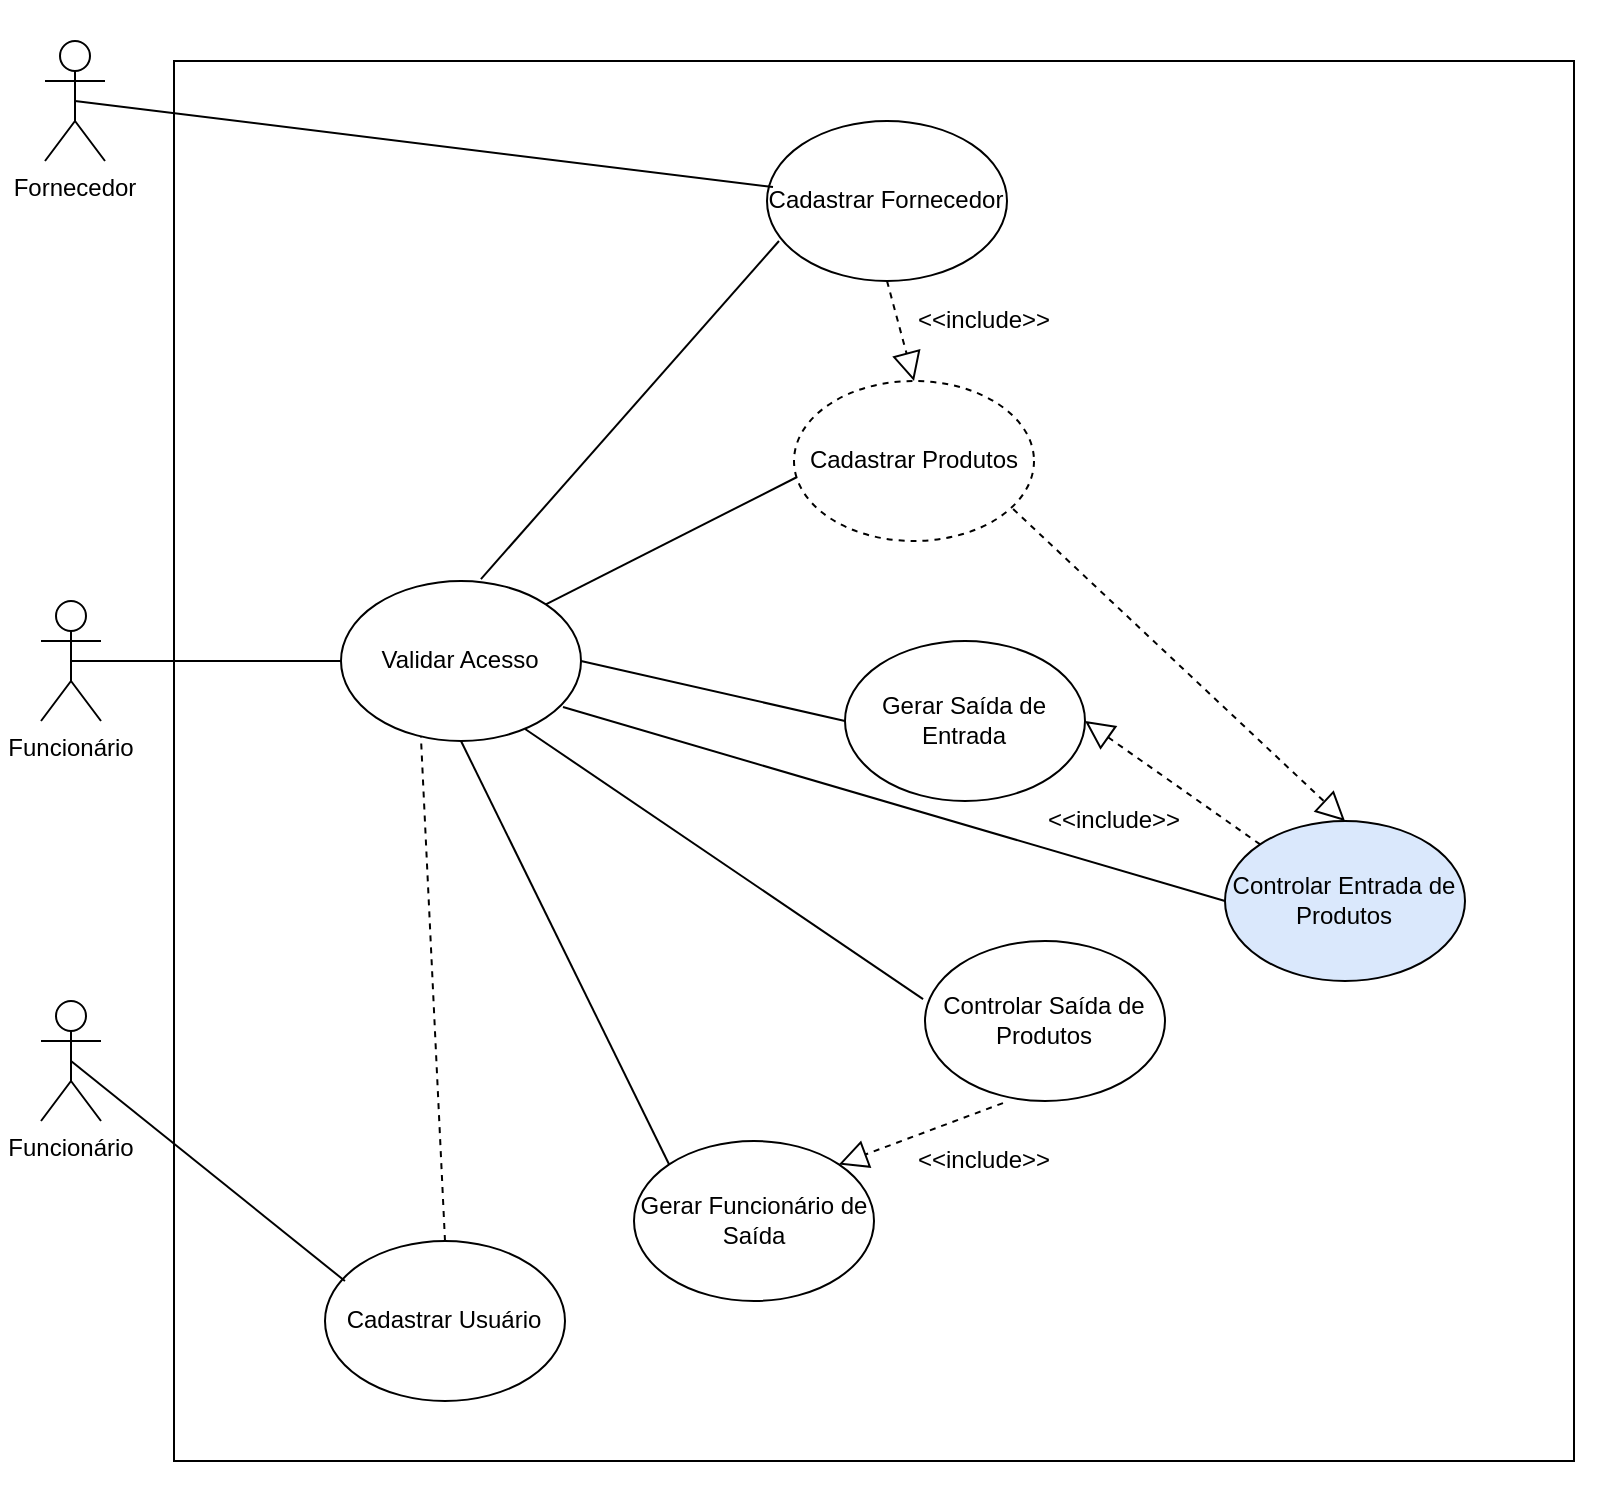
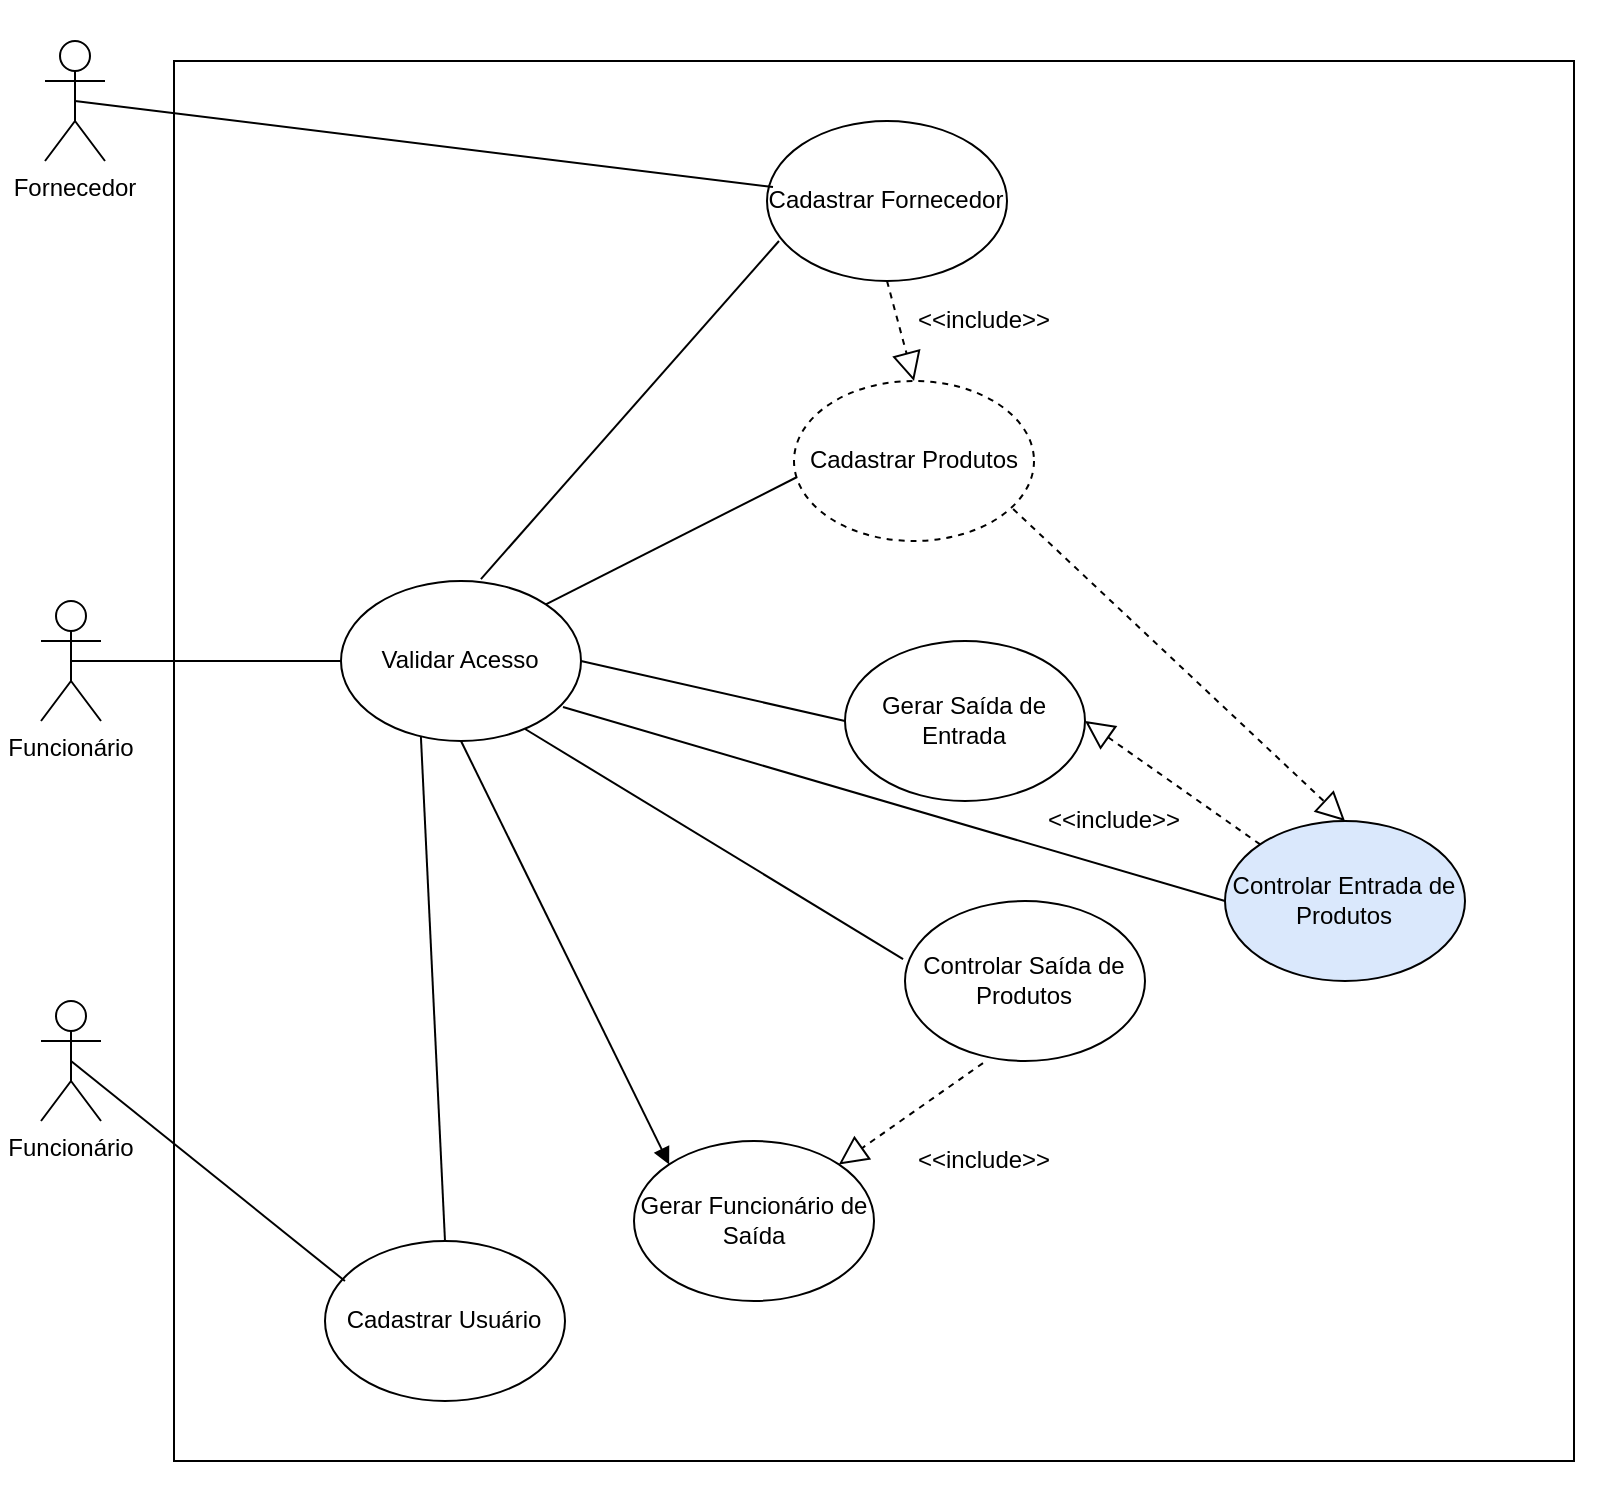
edge "Validar Acesso" -- "Cadastrar Usuário": style dashed -> solid
node "Controlar Saída de Produtos": moved (1045, 1021) -> (1025, 981)
edge "Validar Acesso" -- "Gerar Funcionário de Saída": arrowhead none -> block
